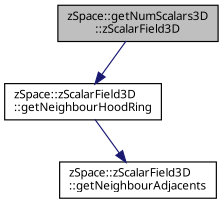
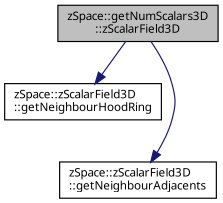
edge "zSpace::zScalarField3D ::getNeighbourHoodRing" -> "zSpace::zScalarField3D ::getNeighbourAdjacents": now "zSpace::getNumScalars3D ::zScalarField3D" -> "zSpace::zScalarField3D ::getNeighbourAdjacents"
